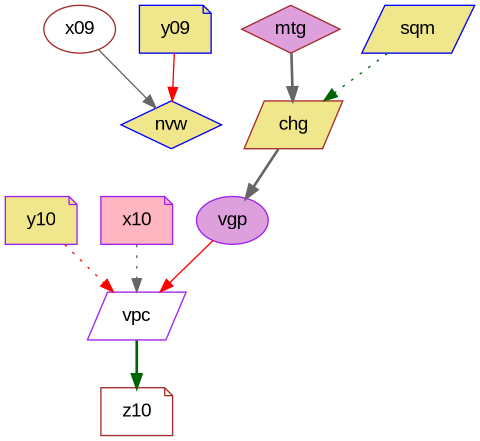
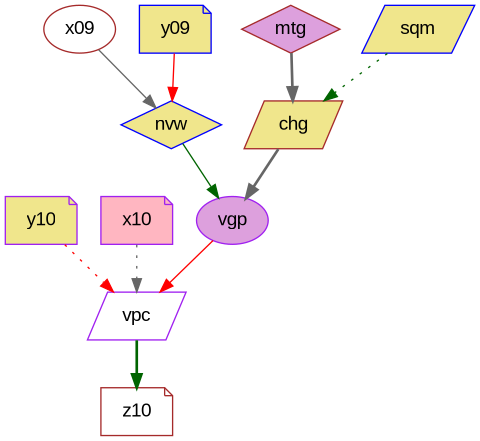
edge "nvw" -> "vgp": added
